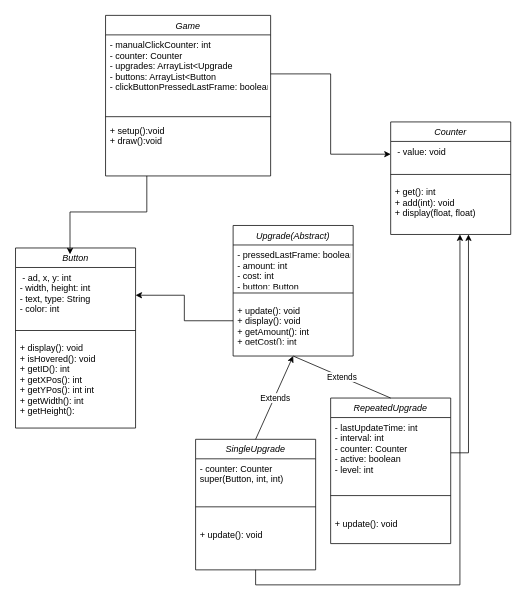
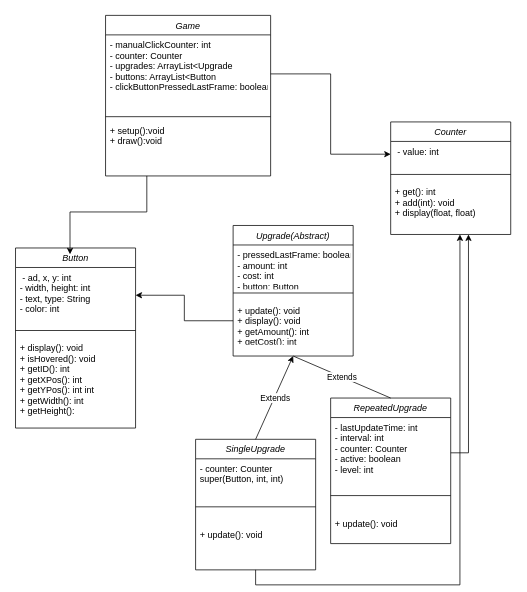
node "- value: void": label "- value: void" -> "- value: int"
